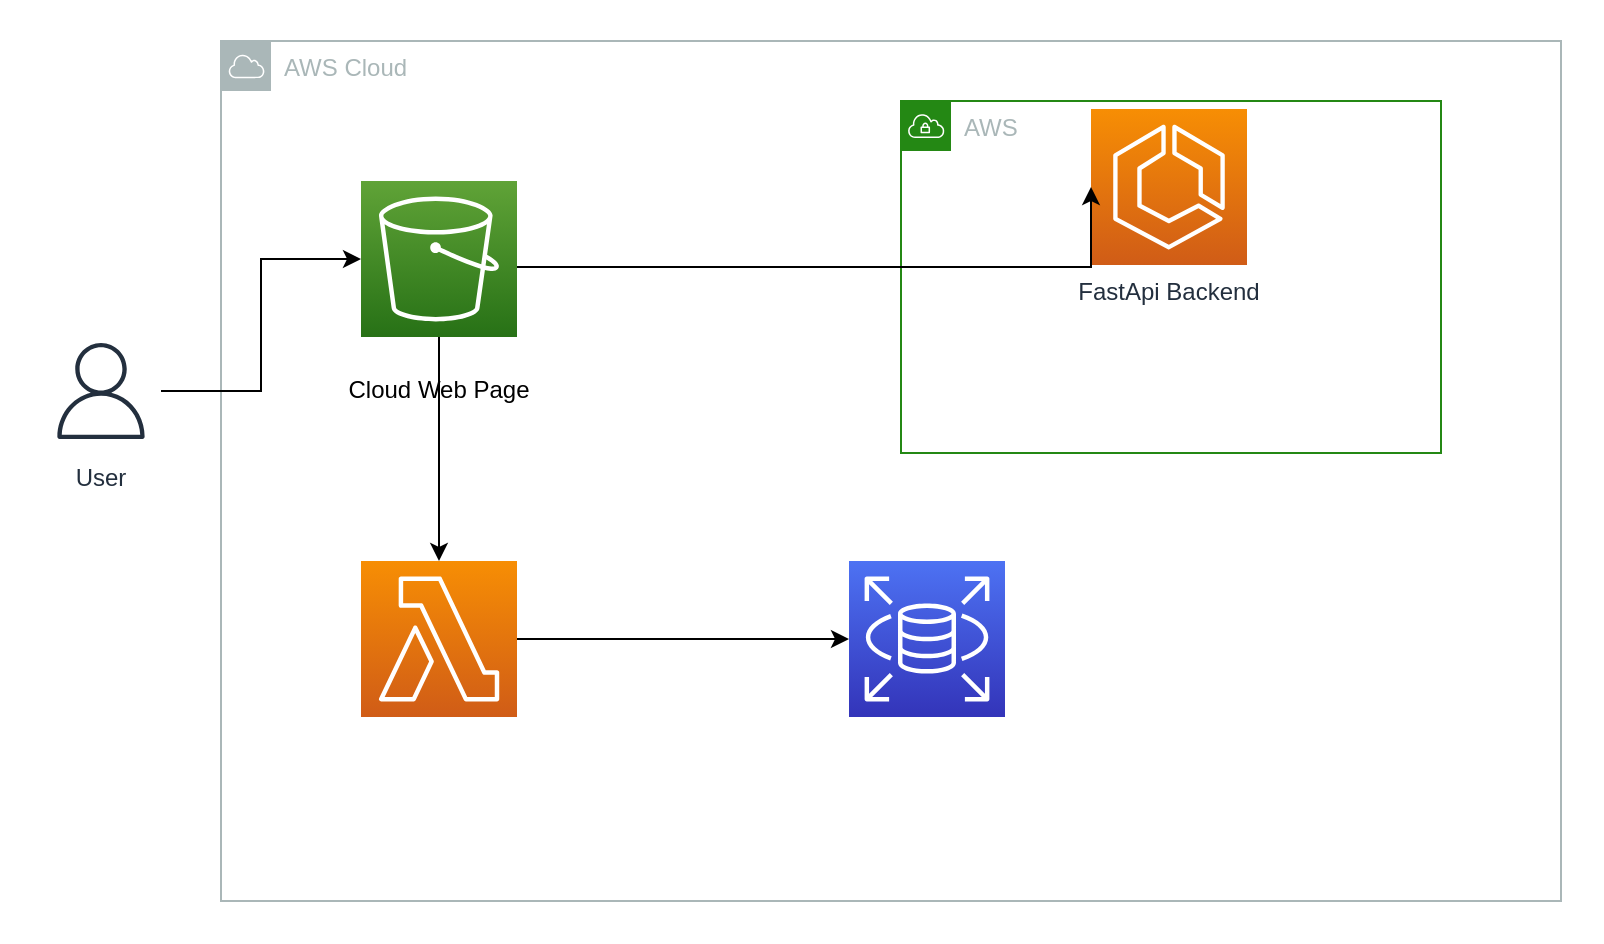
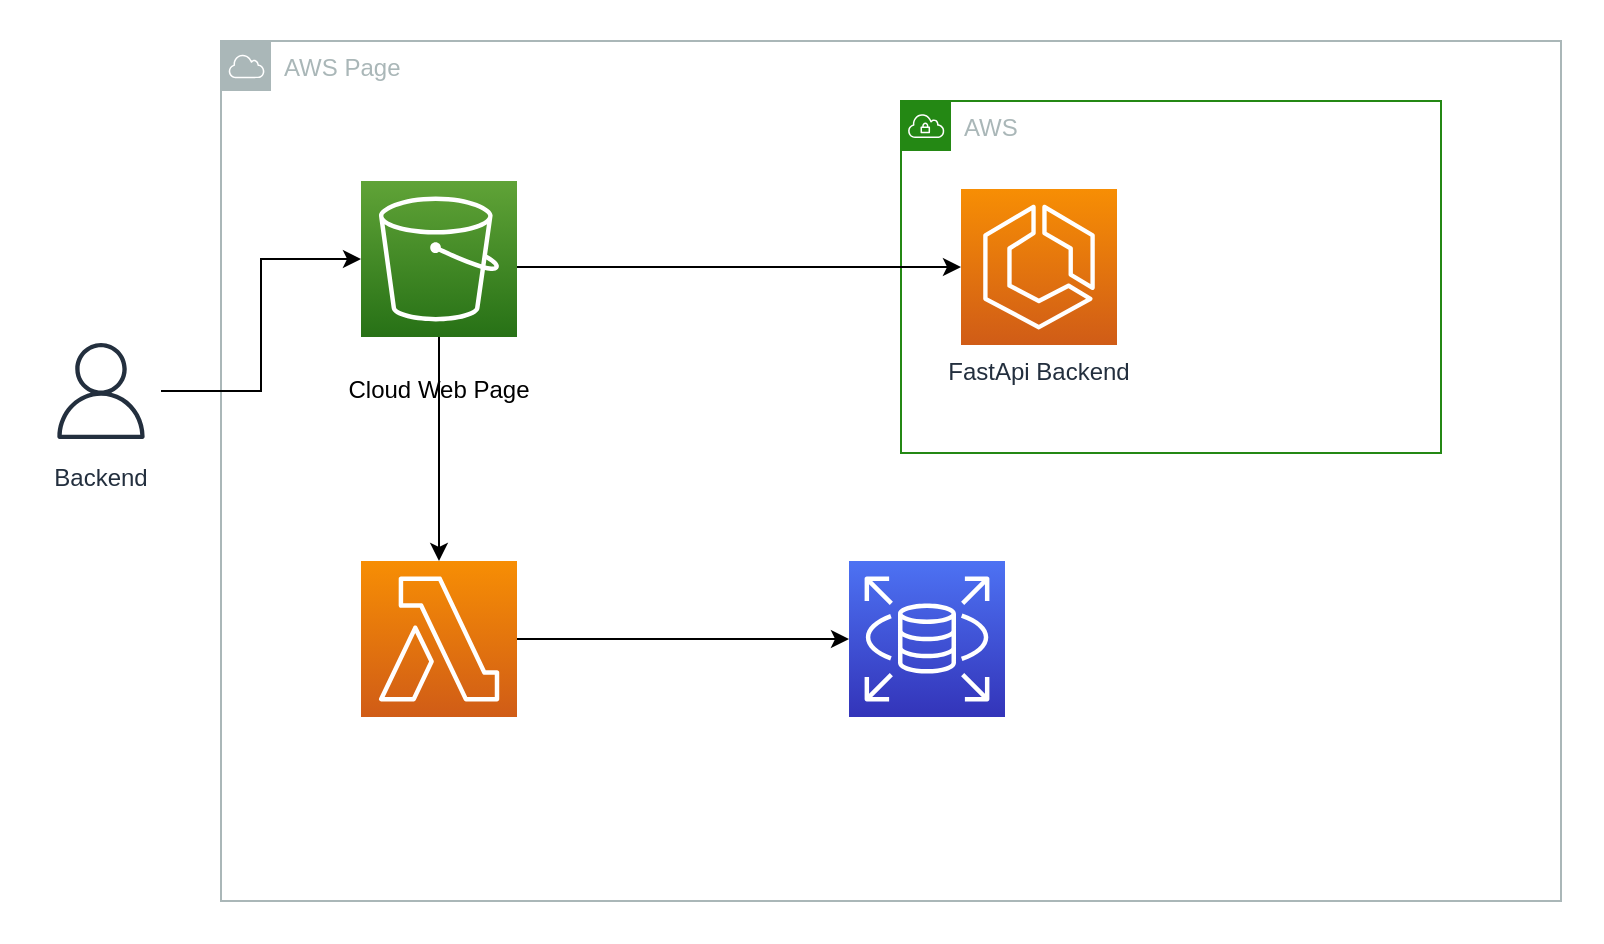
node "AWS Cloud": label "AWS Cloud" -> "AWS Page"
node "FastApi Backend": moved (1169, 187) -> (1039, 267)
node "User": label "User" -> "Backend"
